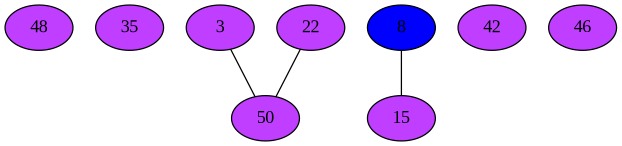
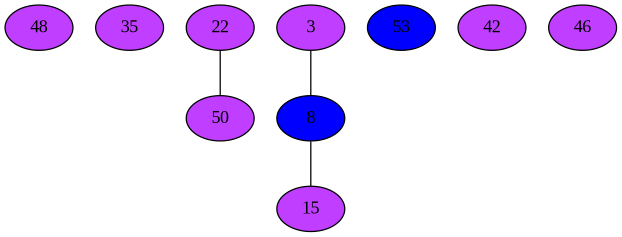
node "53": added
edge "3" -- "50": now "3" -- "8"
